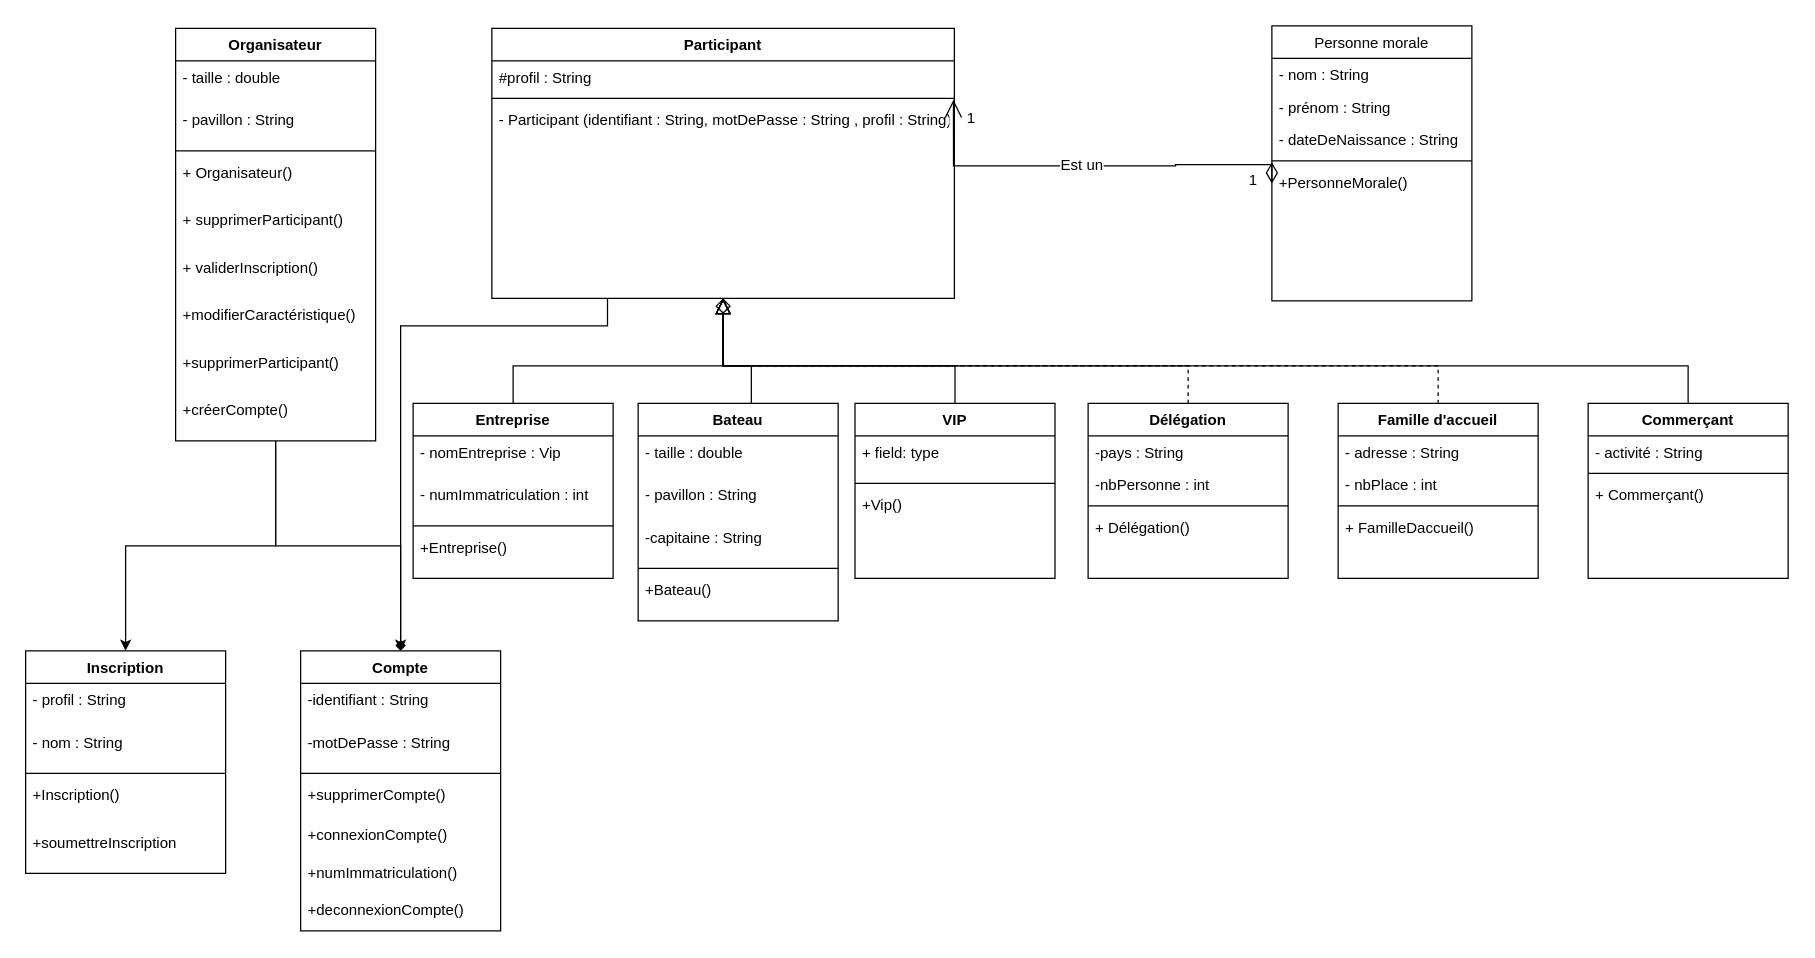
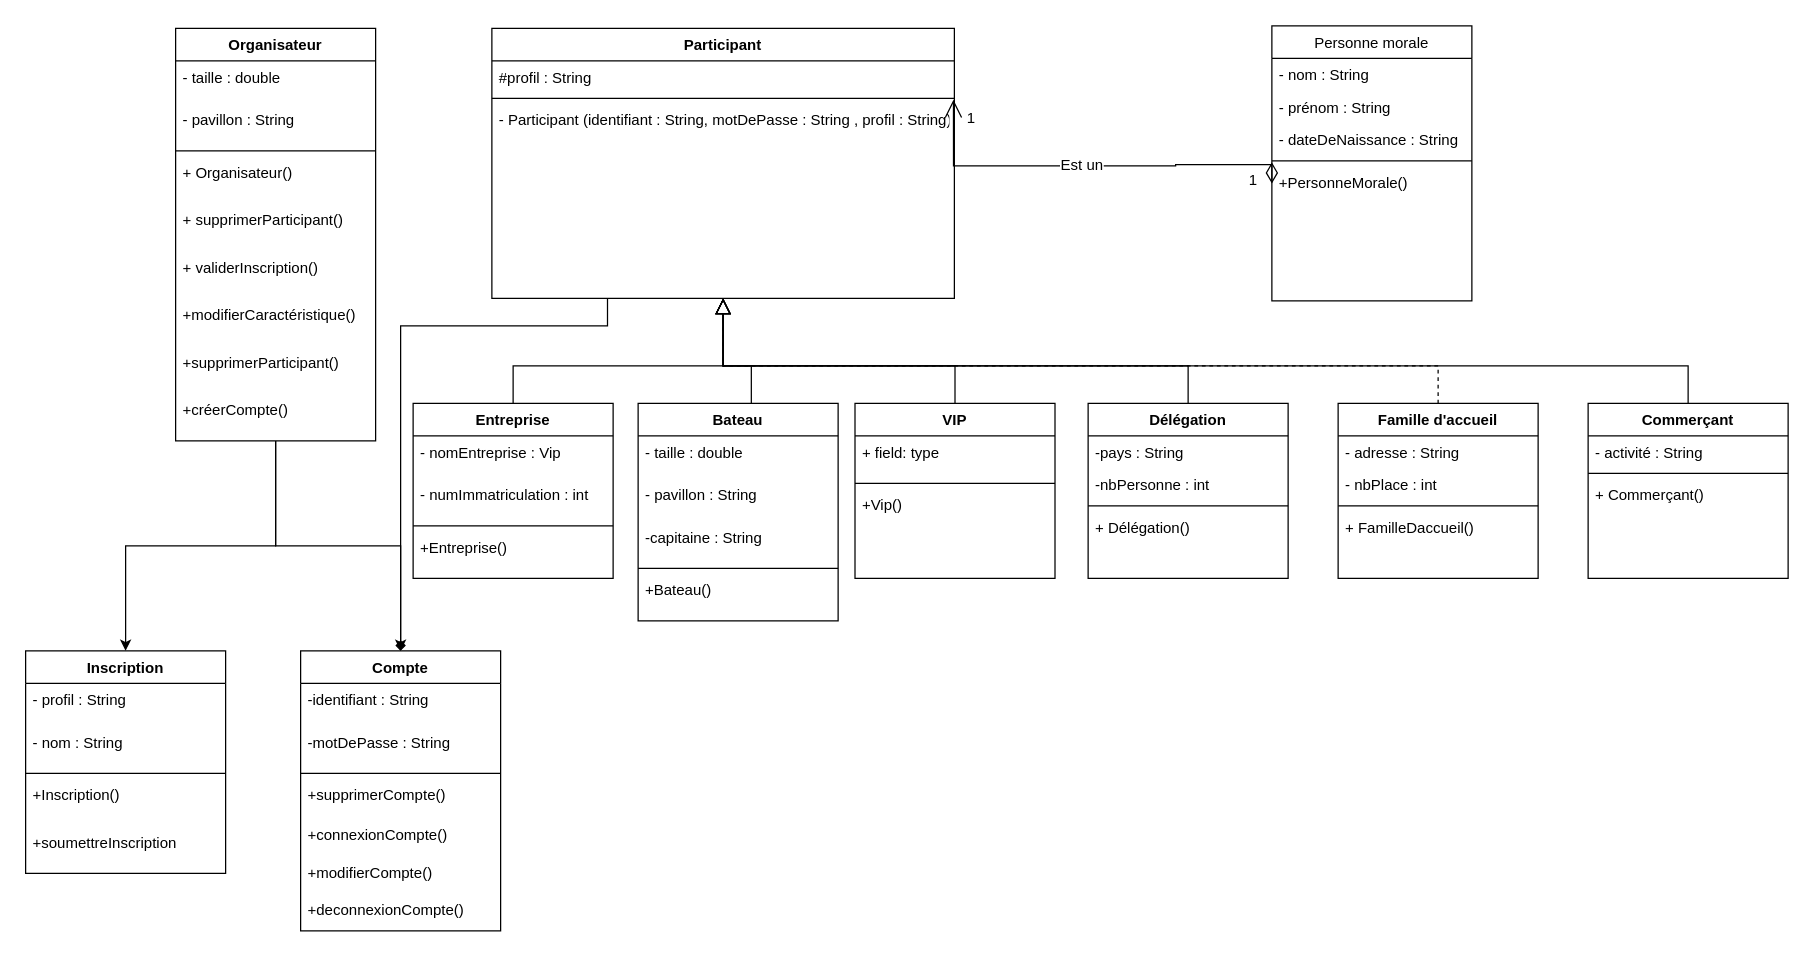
edge "VIP" -> "Participant": arrowhead diamond -> block
edge "Délégation" -> "Participant": style dashed -> solid
node "+numImmatriculation()": label "+numImmatriculation()" -> "+modifierCompte()"
